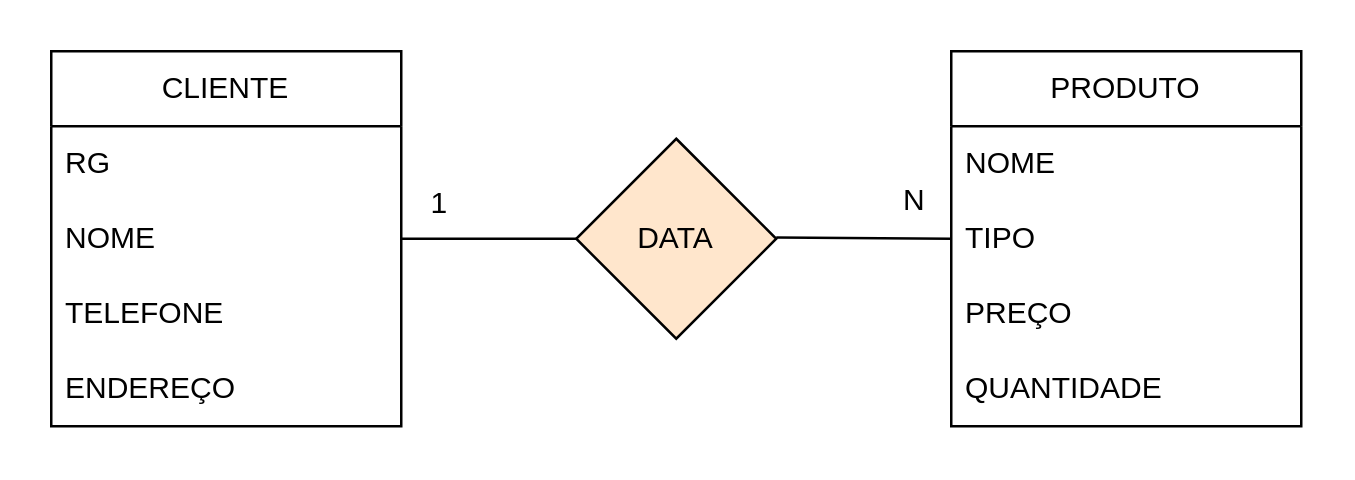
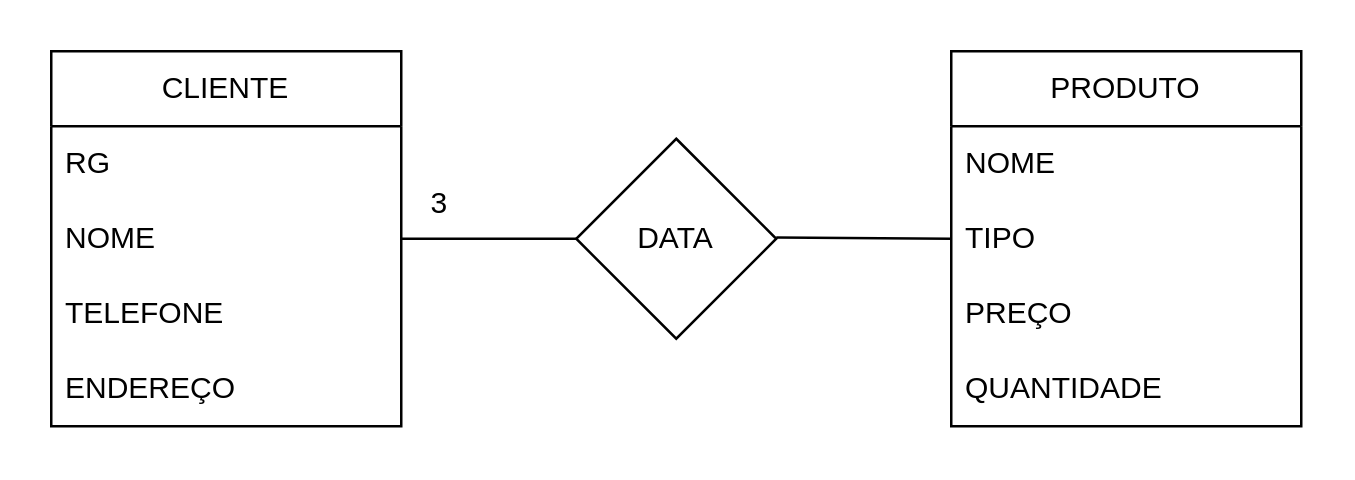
node "N": removed
node "1": label "1" -> "3"
node "DATA": fillcolor #ffe6cc -> #ffffff
